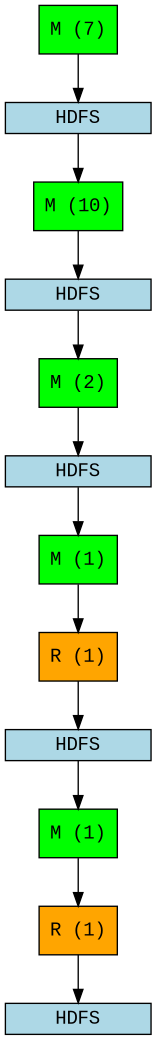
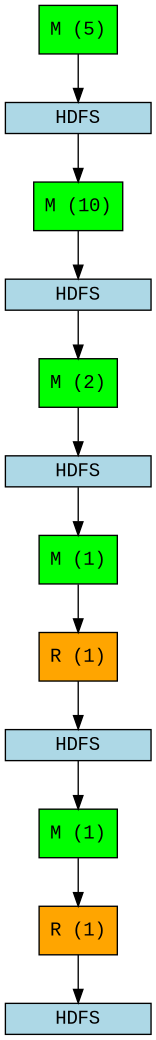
node "M (7)": label "M (7)" -> "M (5)"
